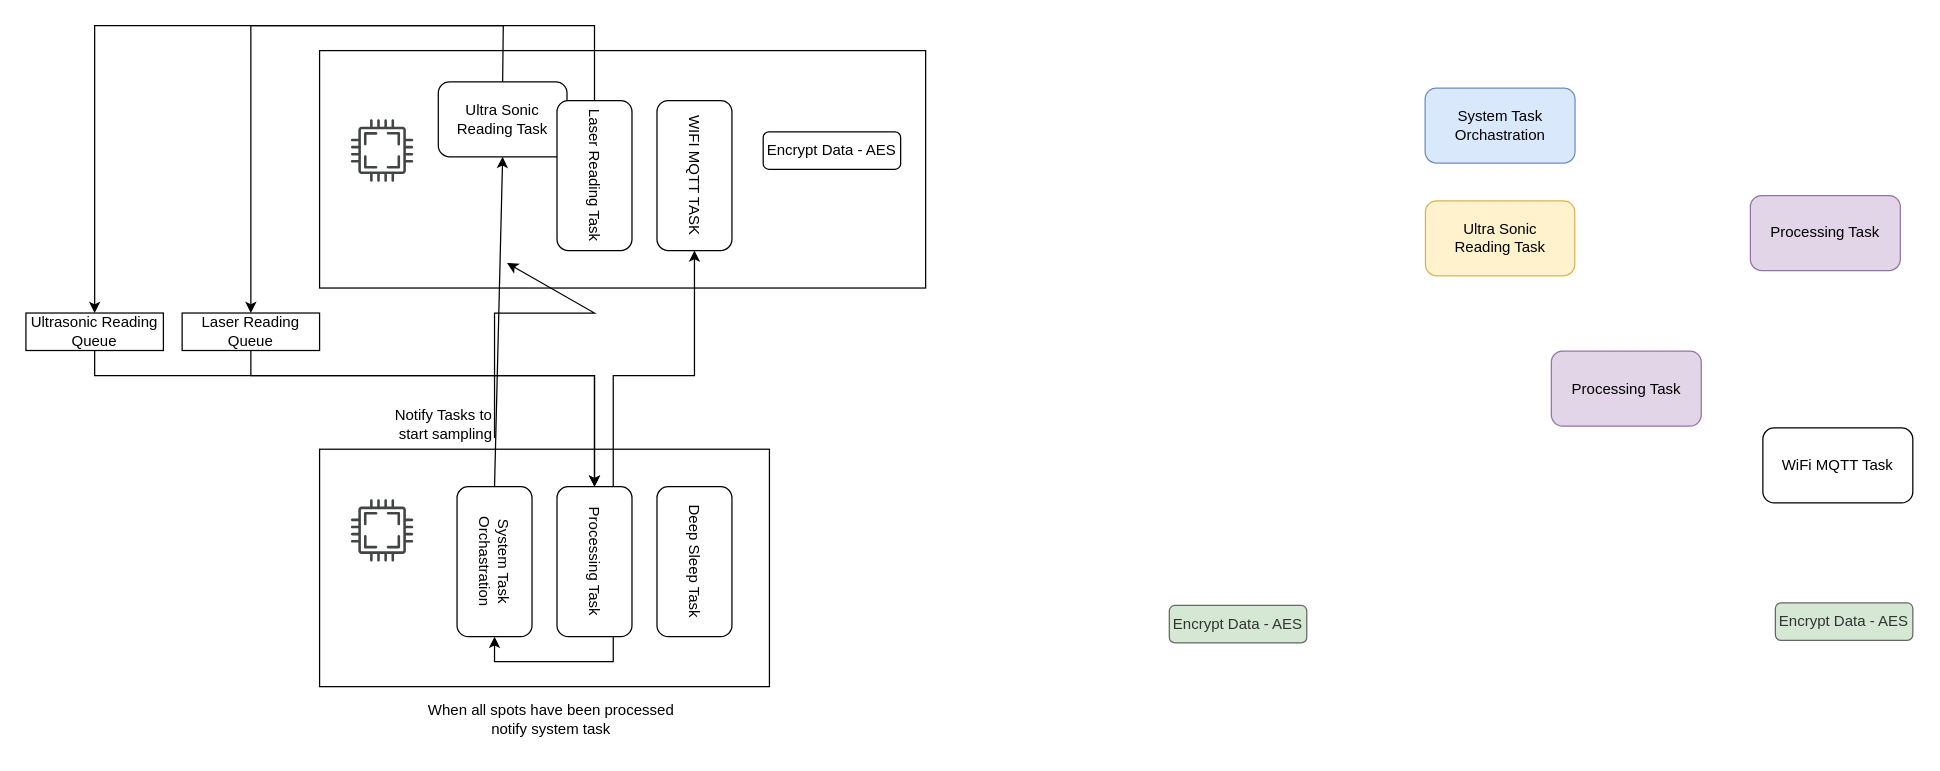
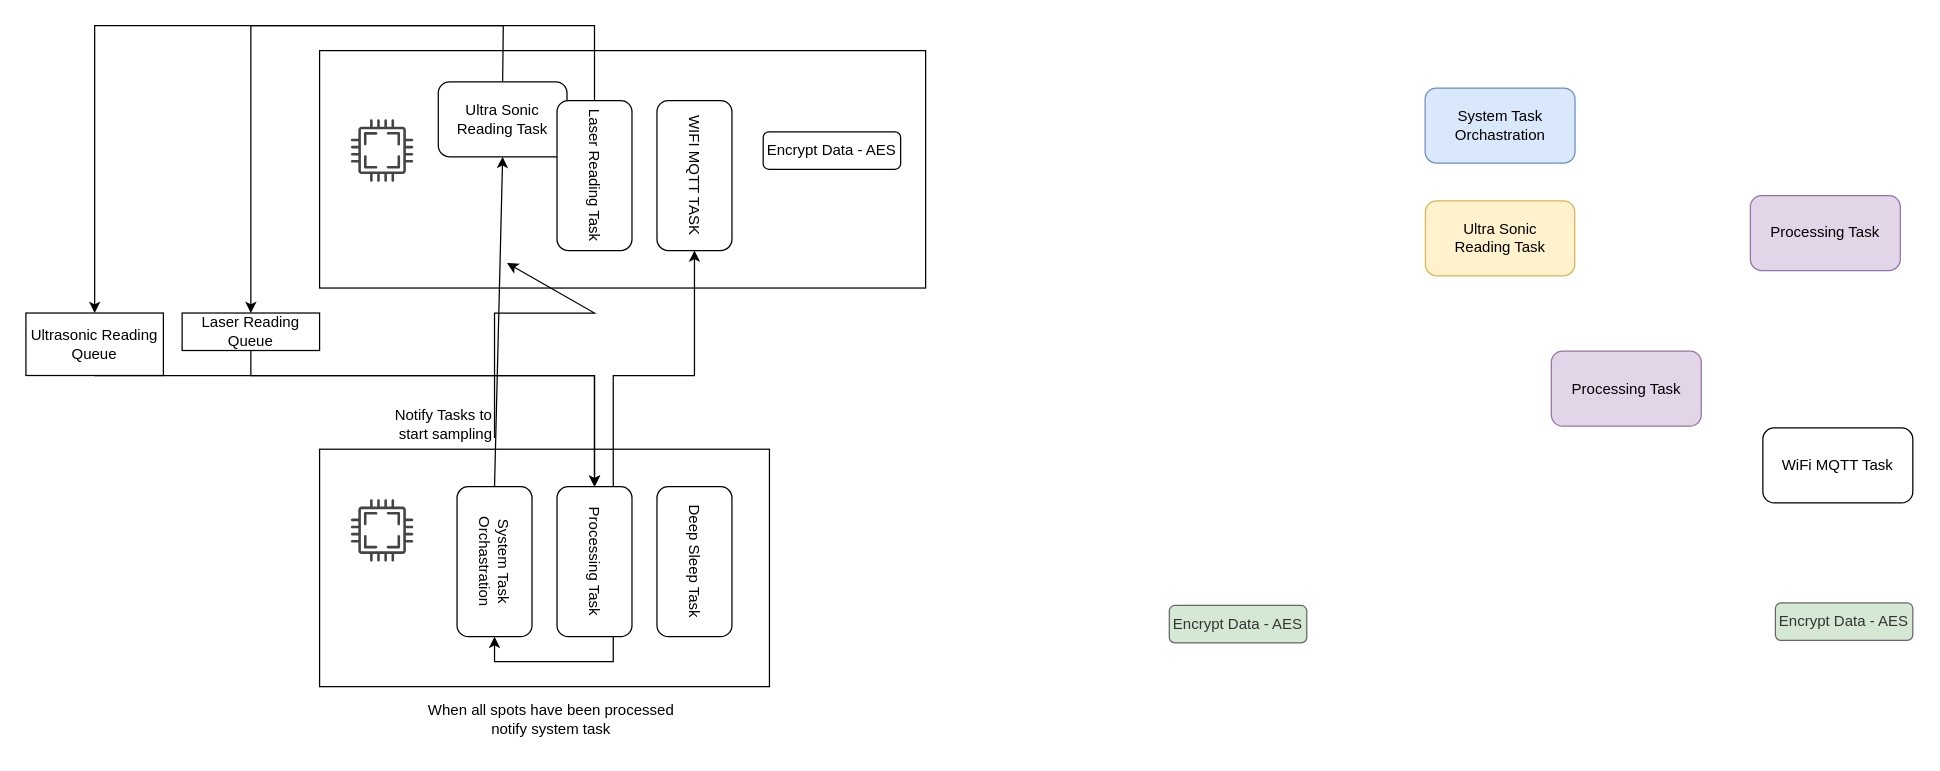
node "Ultrasonic Reading Queue": size 138x38 -> 138x63
